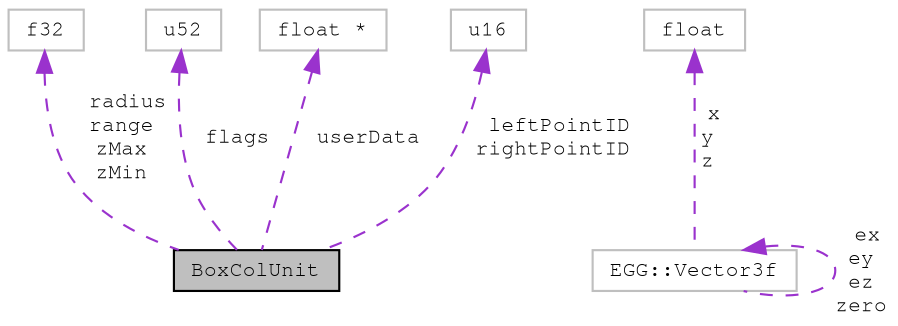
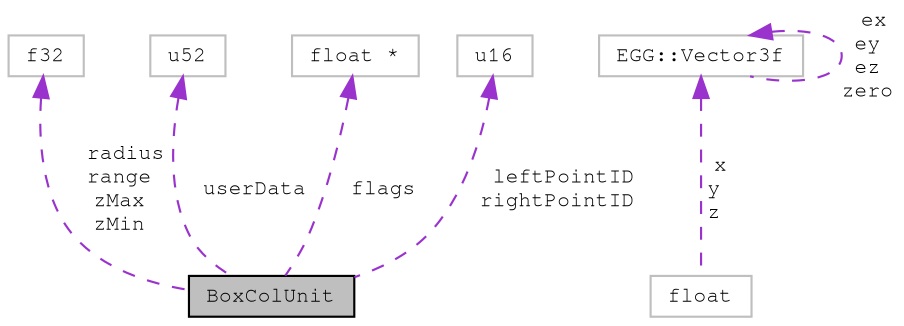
edge "BoxColUnit" -> "u52": label " flags" -> " userData"
edge "BoxColUnit" -> "float *": label " userData" -> " flags"
edge "EGG::Vector3f" -> "float": reversed
